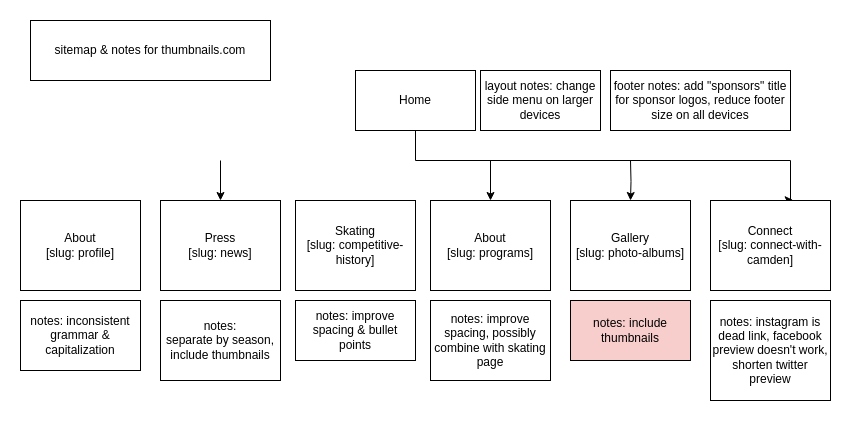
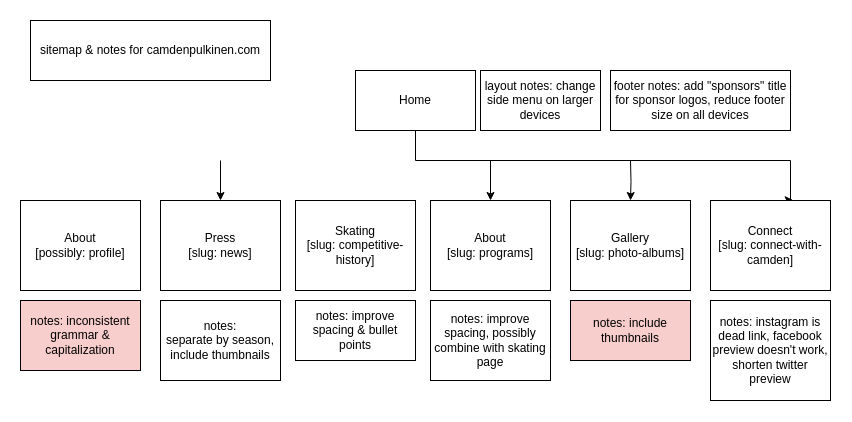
node "sitemap & notes for thumbnails.com": label "sitemap & notes for thumbnails.com" -> "sitemap & notes for camdenpulkinen.com"
node "About [slug: profile]": label "About [slug: profile]" -> "About [possibly: profile]"
node "notes: inconsistent grammar & capitalization": fillcolor #ffffff -> #f8cecc
